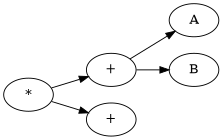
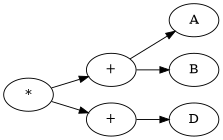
node "D": added
